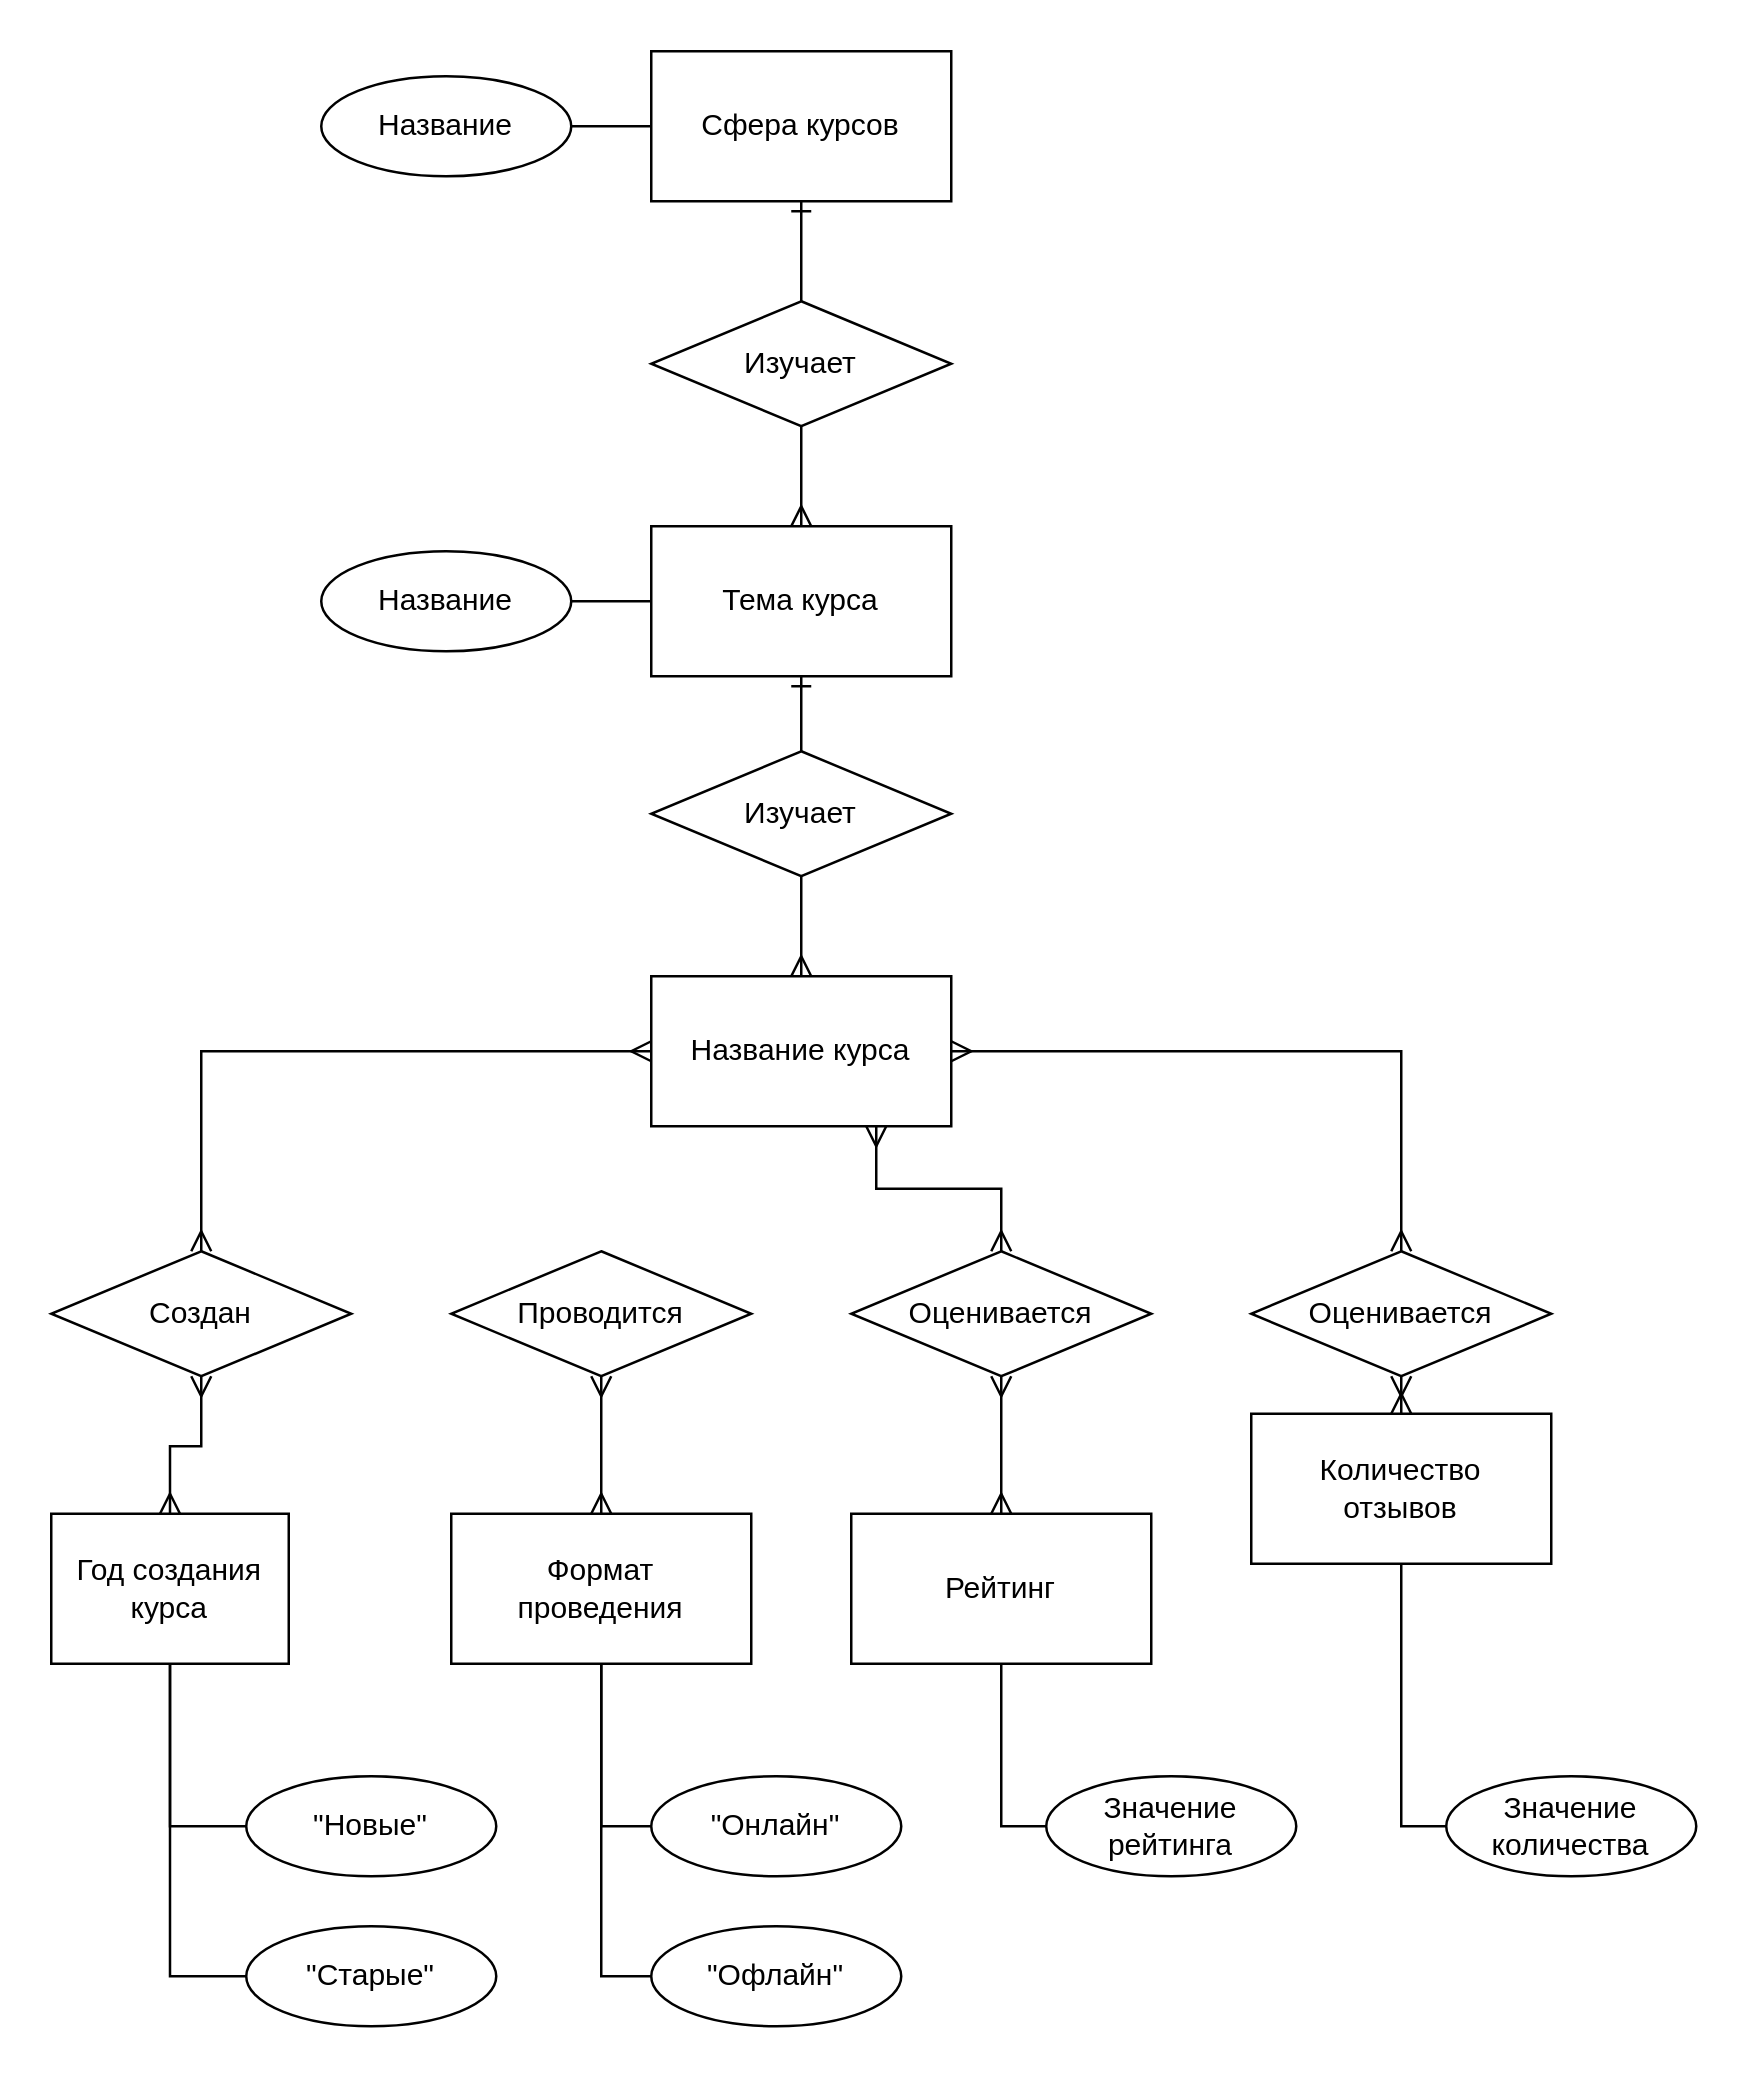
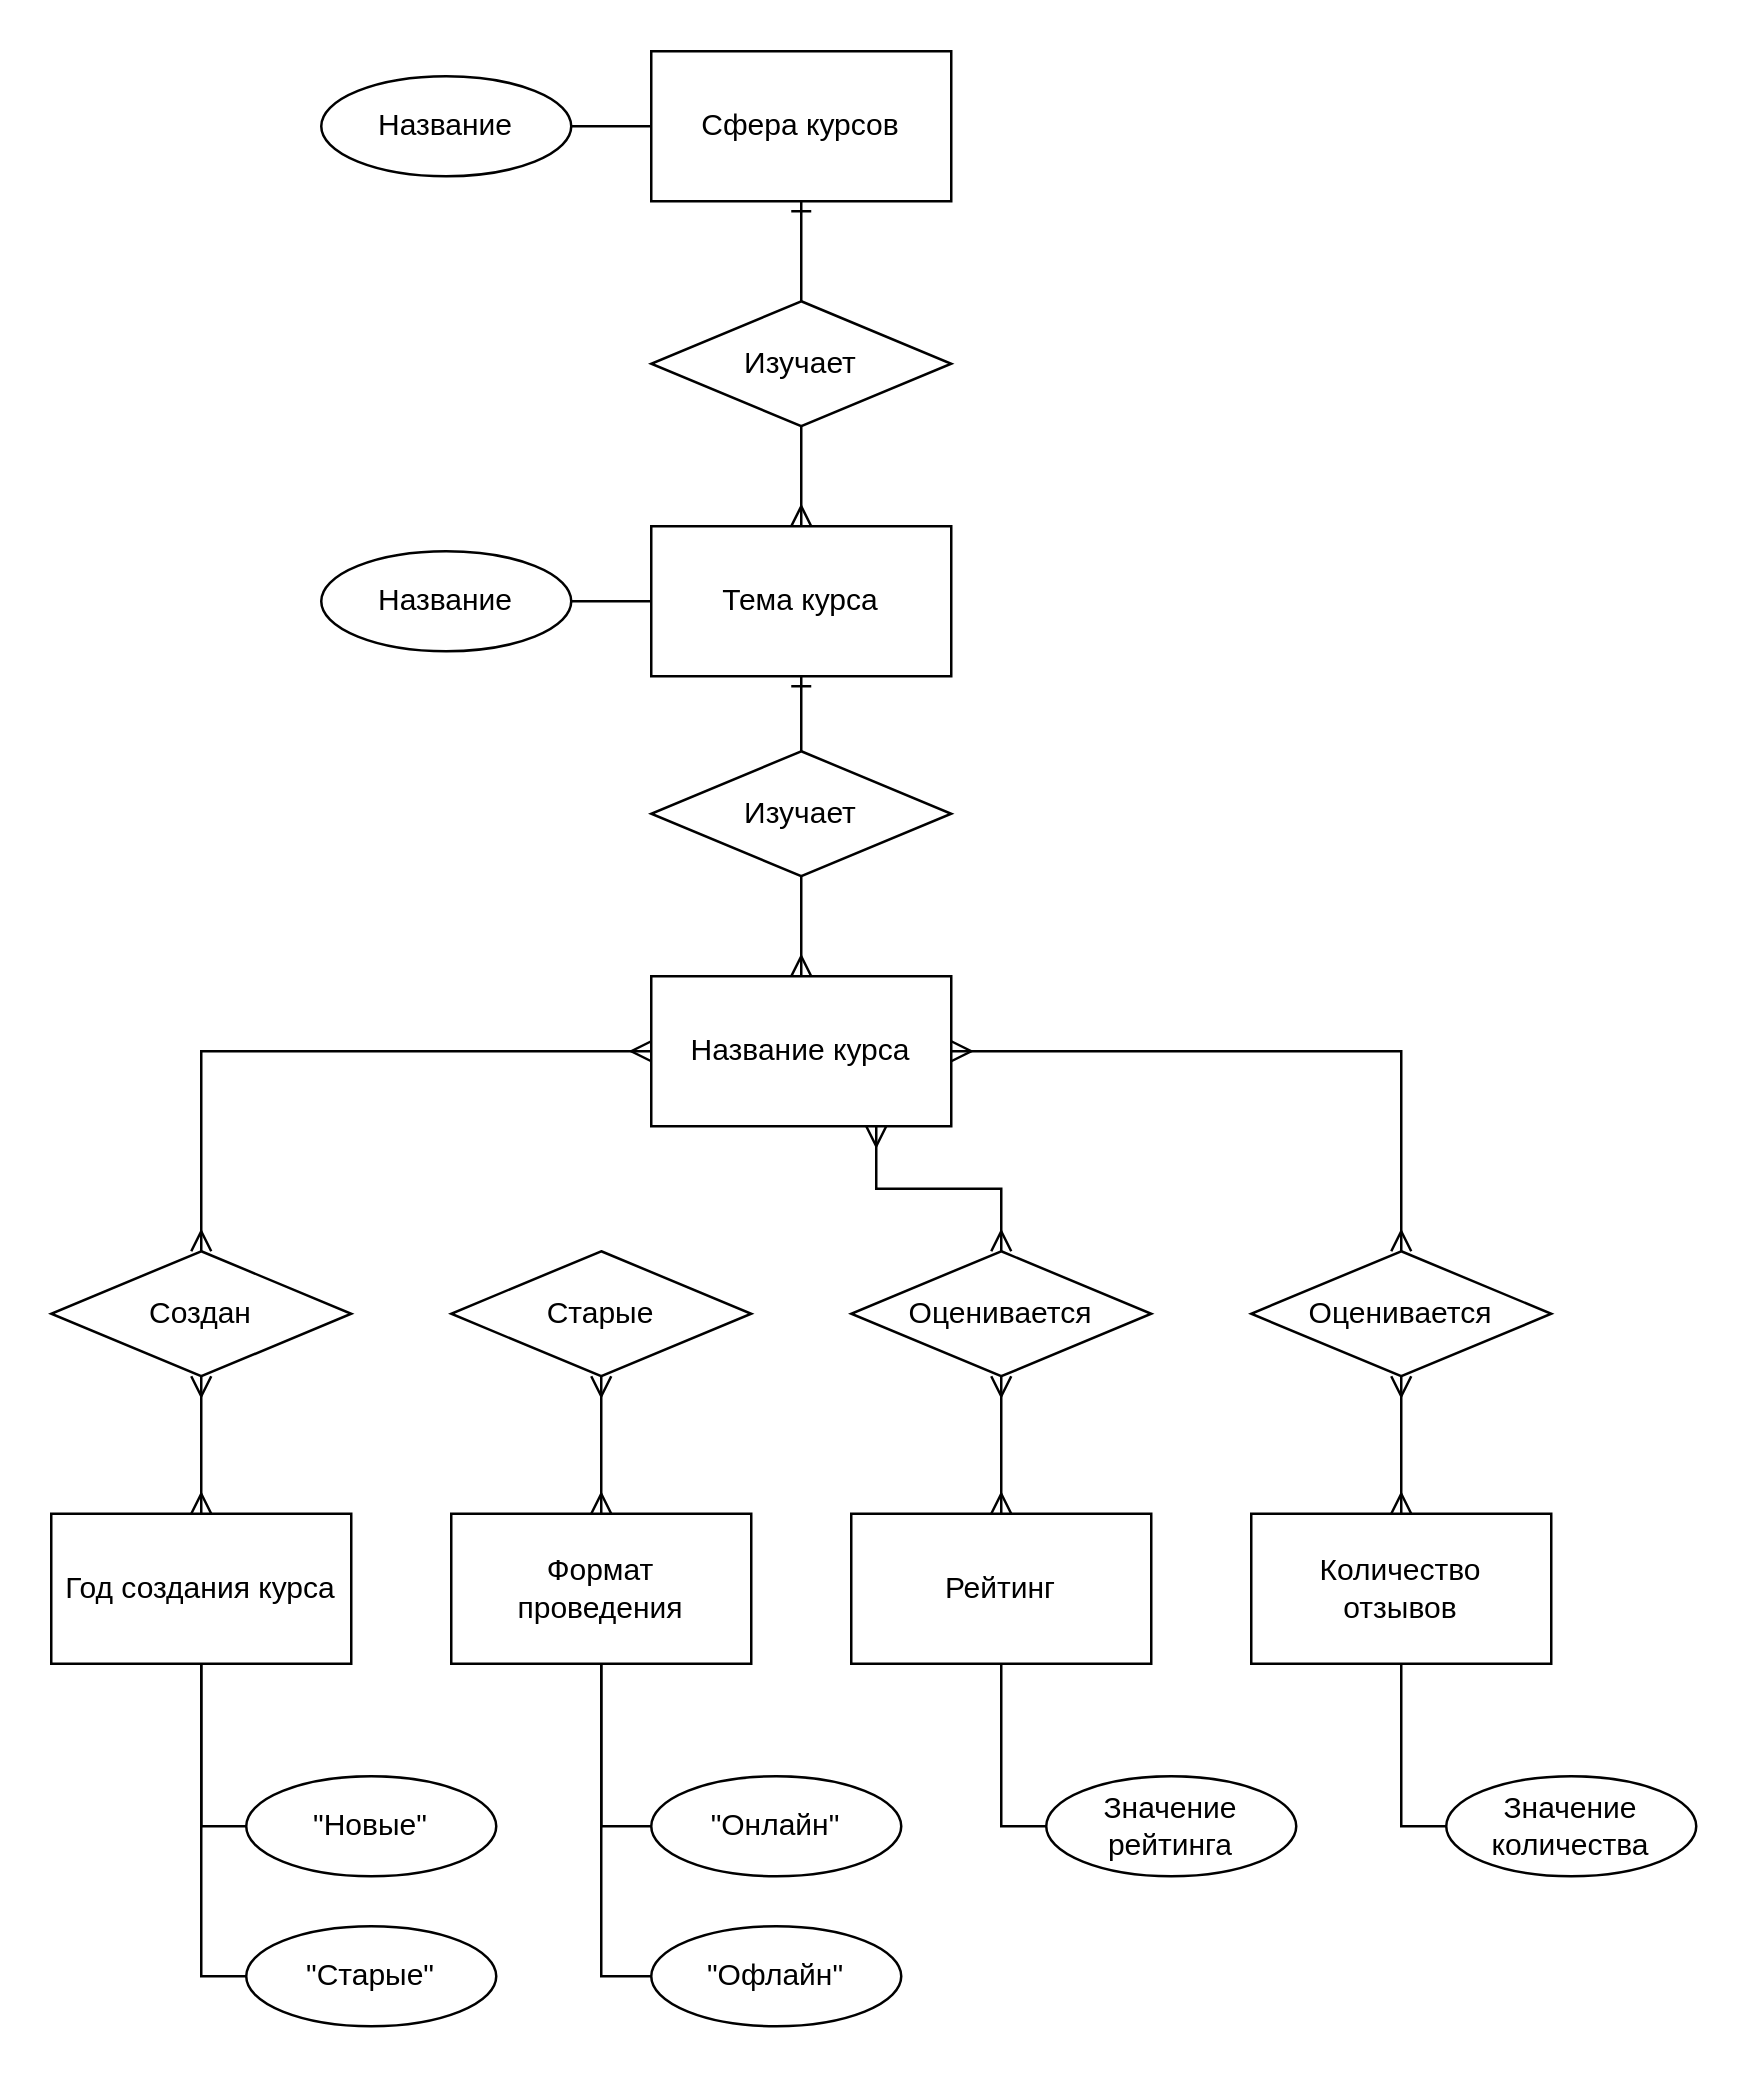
node "Проводится": label "Проводится" -> "Старые"
node "Количество отзывов": moved (1401, 1489) -> (1401, 1589)
node "Год создания курса": size 238x150 -> 300x150
